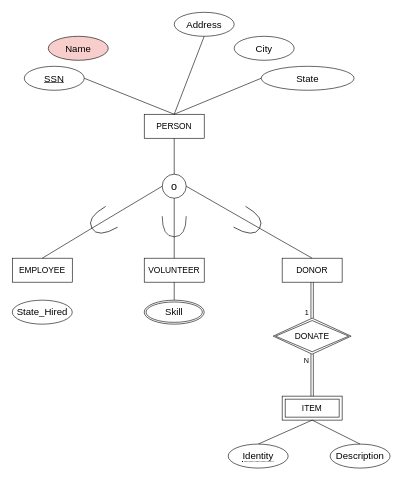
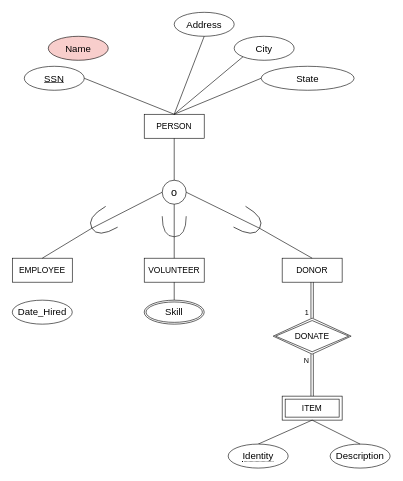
edge "City" -- "PERSON": added
node "o": moved (174, 186) -> (174, 192)
node "State_Hired": label "State_Hired" -> "Date_Hired"
